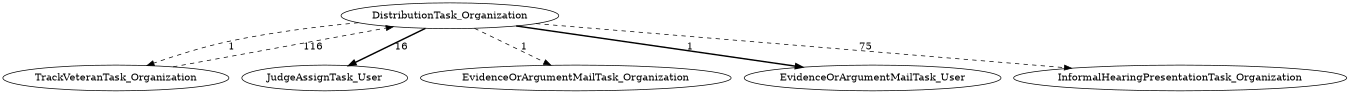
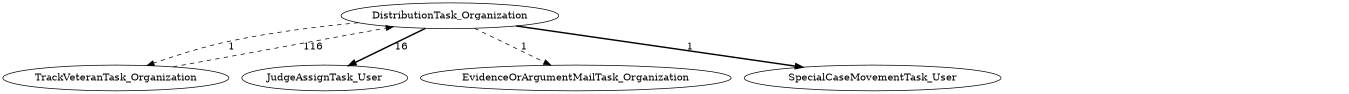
node "EvidenceOrArgumentMailTask_User": label "EvidenceOrArgumentMailTask_User" -> "SpecialCaseMovementTask_User"
node "InformalHearingPresentationTask_Organization": removed
